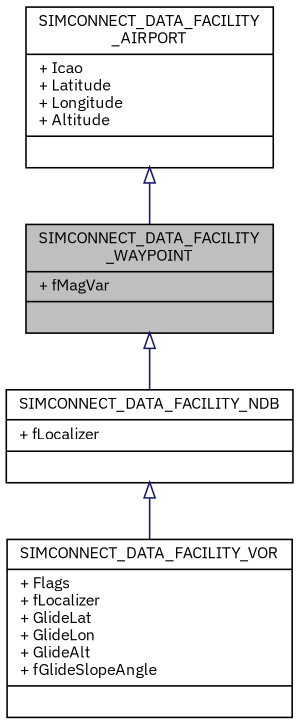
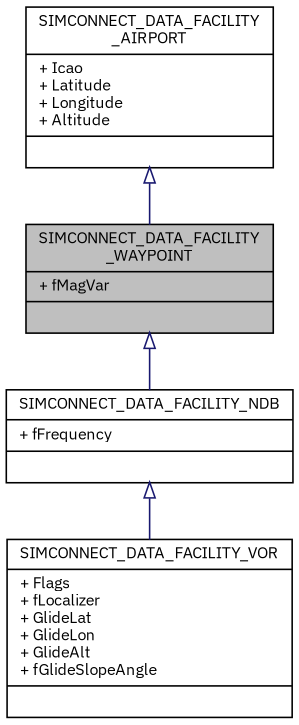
node "SIMCONNECT_DATA_FACILITY_NDB": text "+ fLocalizer" -> "+ fFrequency"
